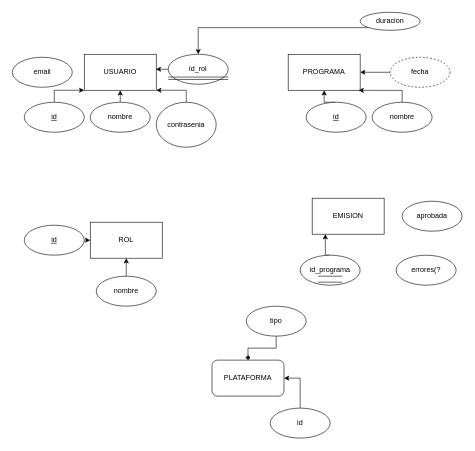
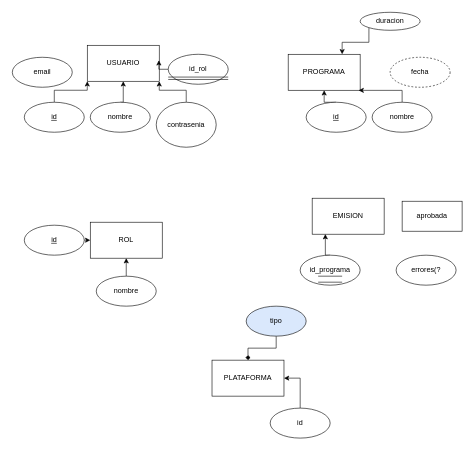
edge "duracion" -> "id_rol": now "duracion" -> "PROGRAMA"
node "USUARIO": moved (120, 72) -> (123, 63)
edge "fecha" -> "PROGRAMA": removed
node "aprobada": shape ellipse -> rectangle
node "tipo": fillcolor #ffffff -> #dae8fc
node "PLATAFORMA": shape rounded rectangle -> rectangle
